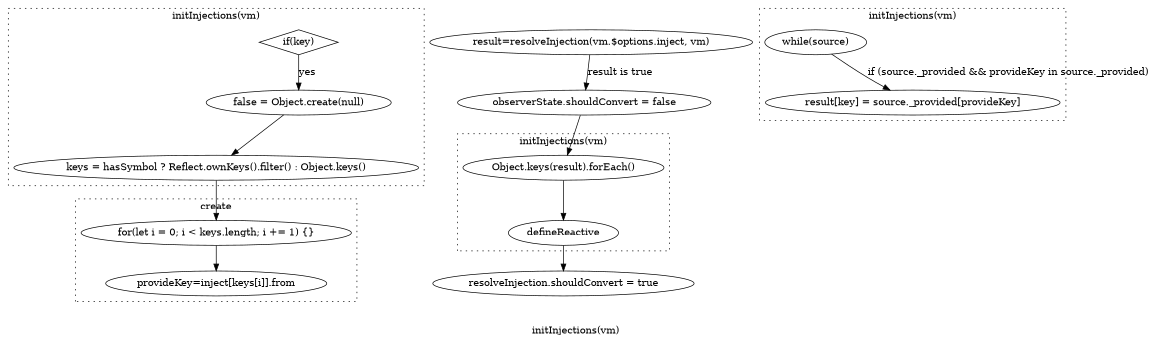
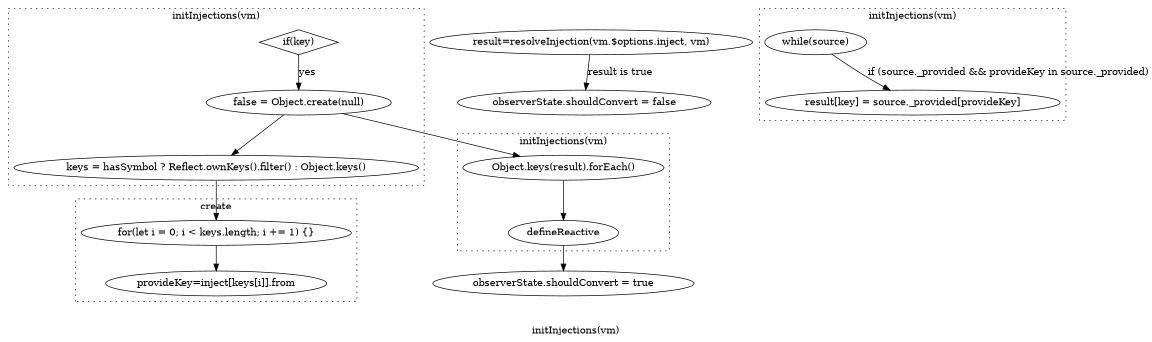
edge "observerState.shouldConvert = false" -> "Object.keys(result).forEach()": now "false = Object.create(null)" -> "Object.keys(result).forEach()"
node "resolveInjection.shouldConvert = true": label "resolveInjection.shouldConvert = true" -> "observerState.shouldConvert = true"
